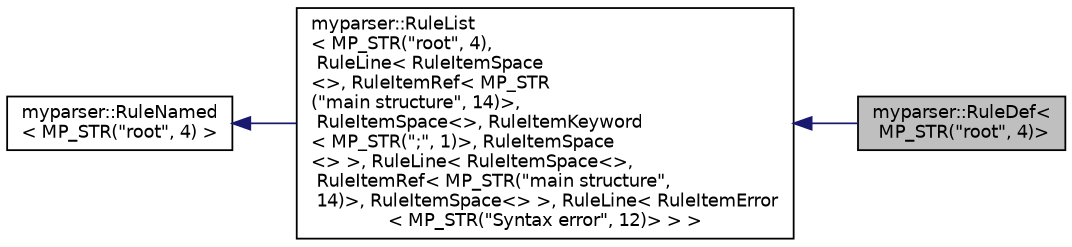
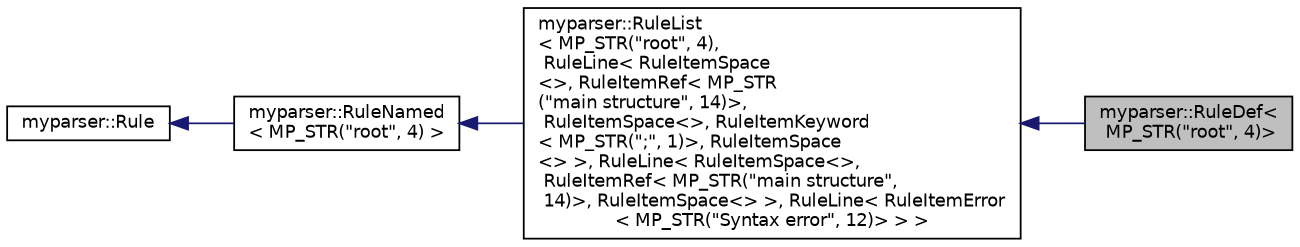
node "myparser::Rule": added
